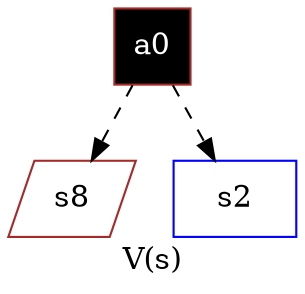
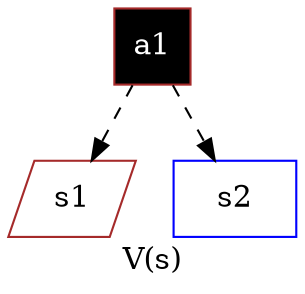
node "a0": label "a0" -> "a1"
node "s8": label "s8" -> "s1"
